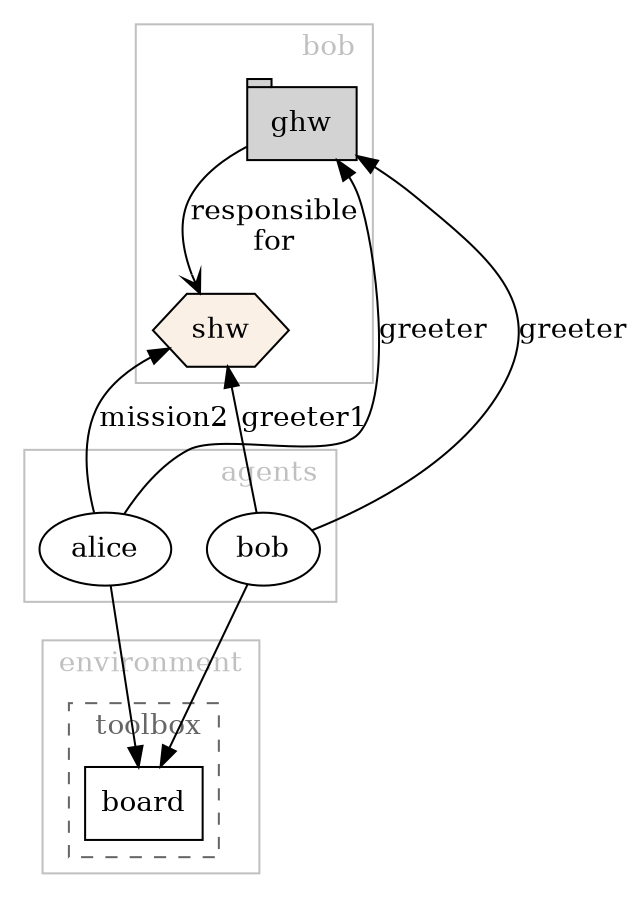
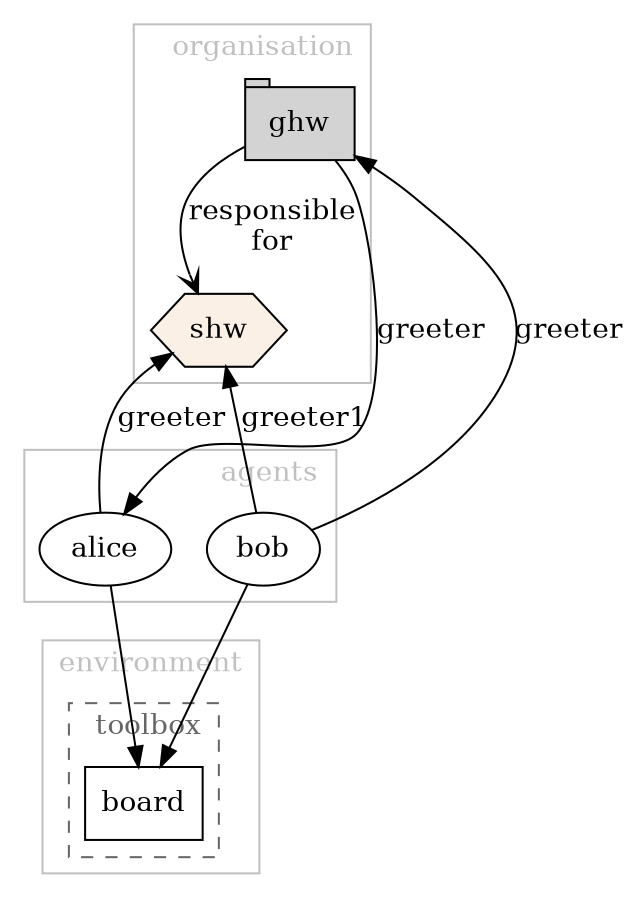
cluster "bob": label "bob" -> "organisation"
edge "alice" -> "shw": label "mission2" -> "greeter"
edge "alice" -> "ghw": reversed
